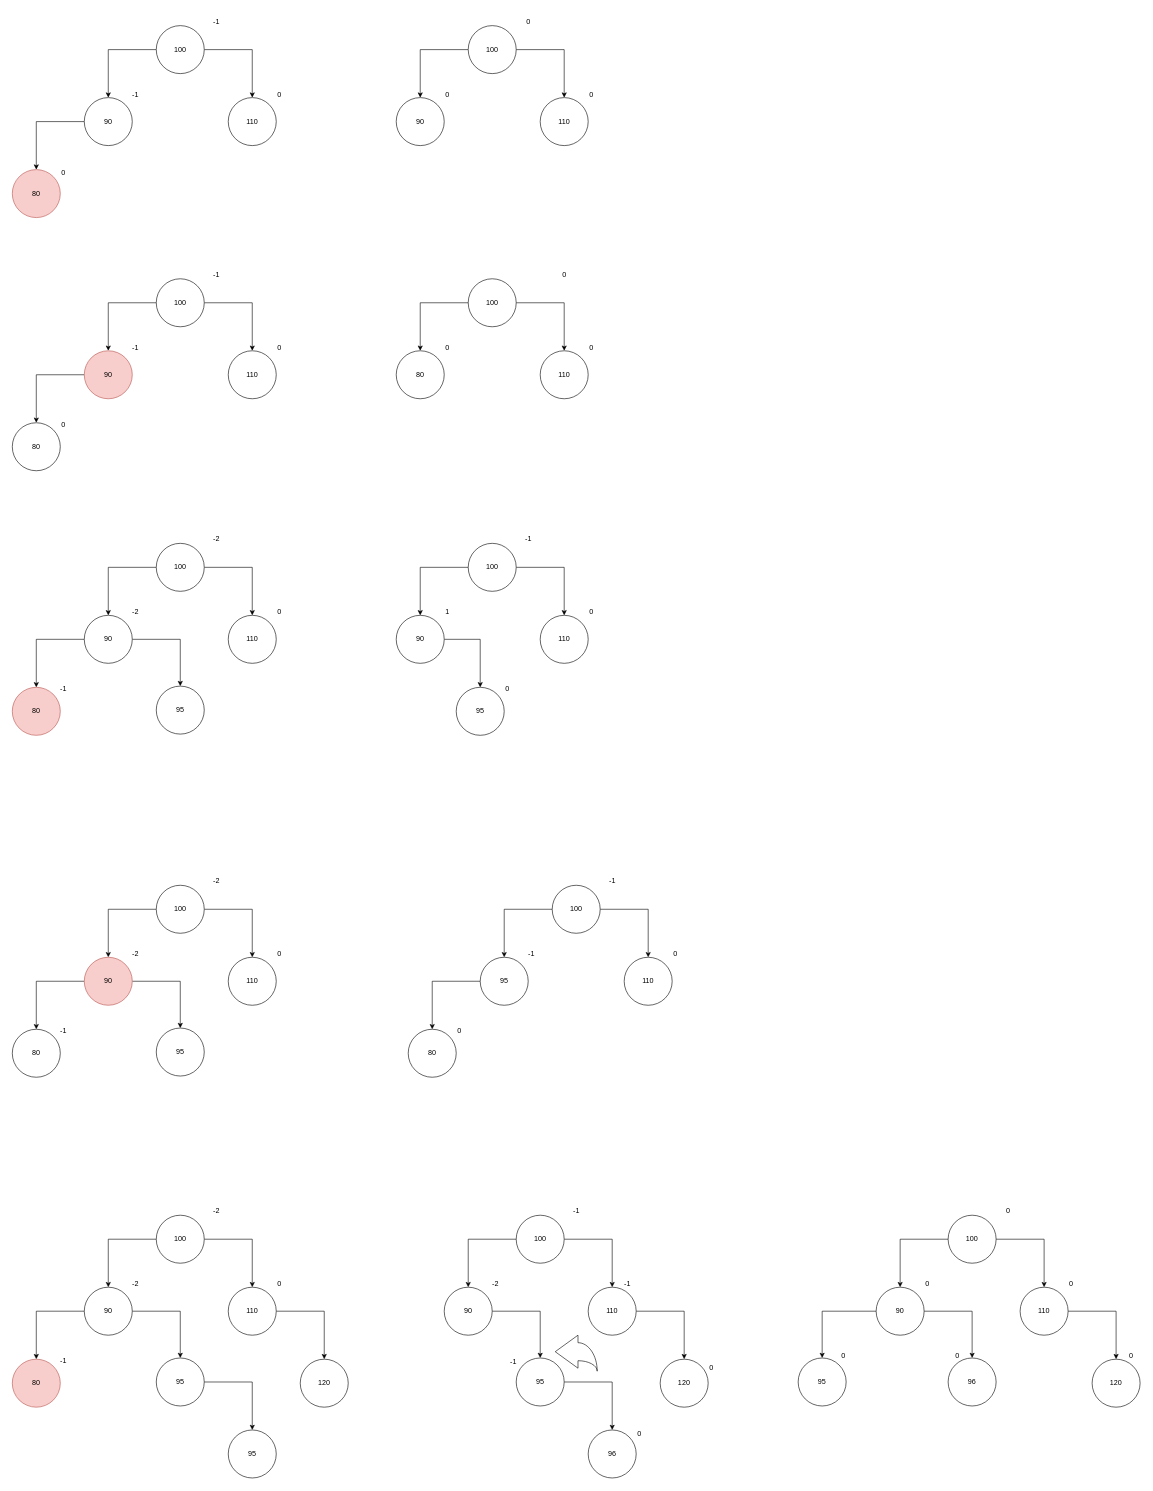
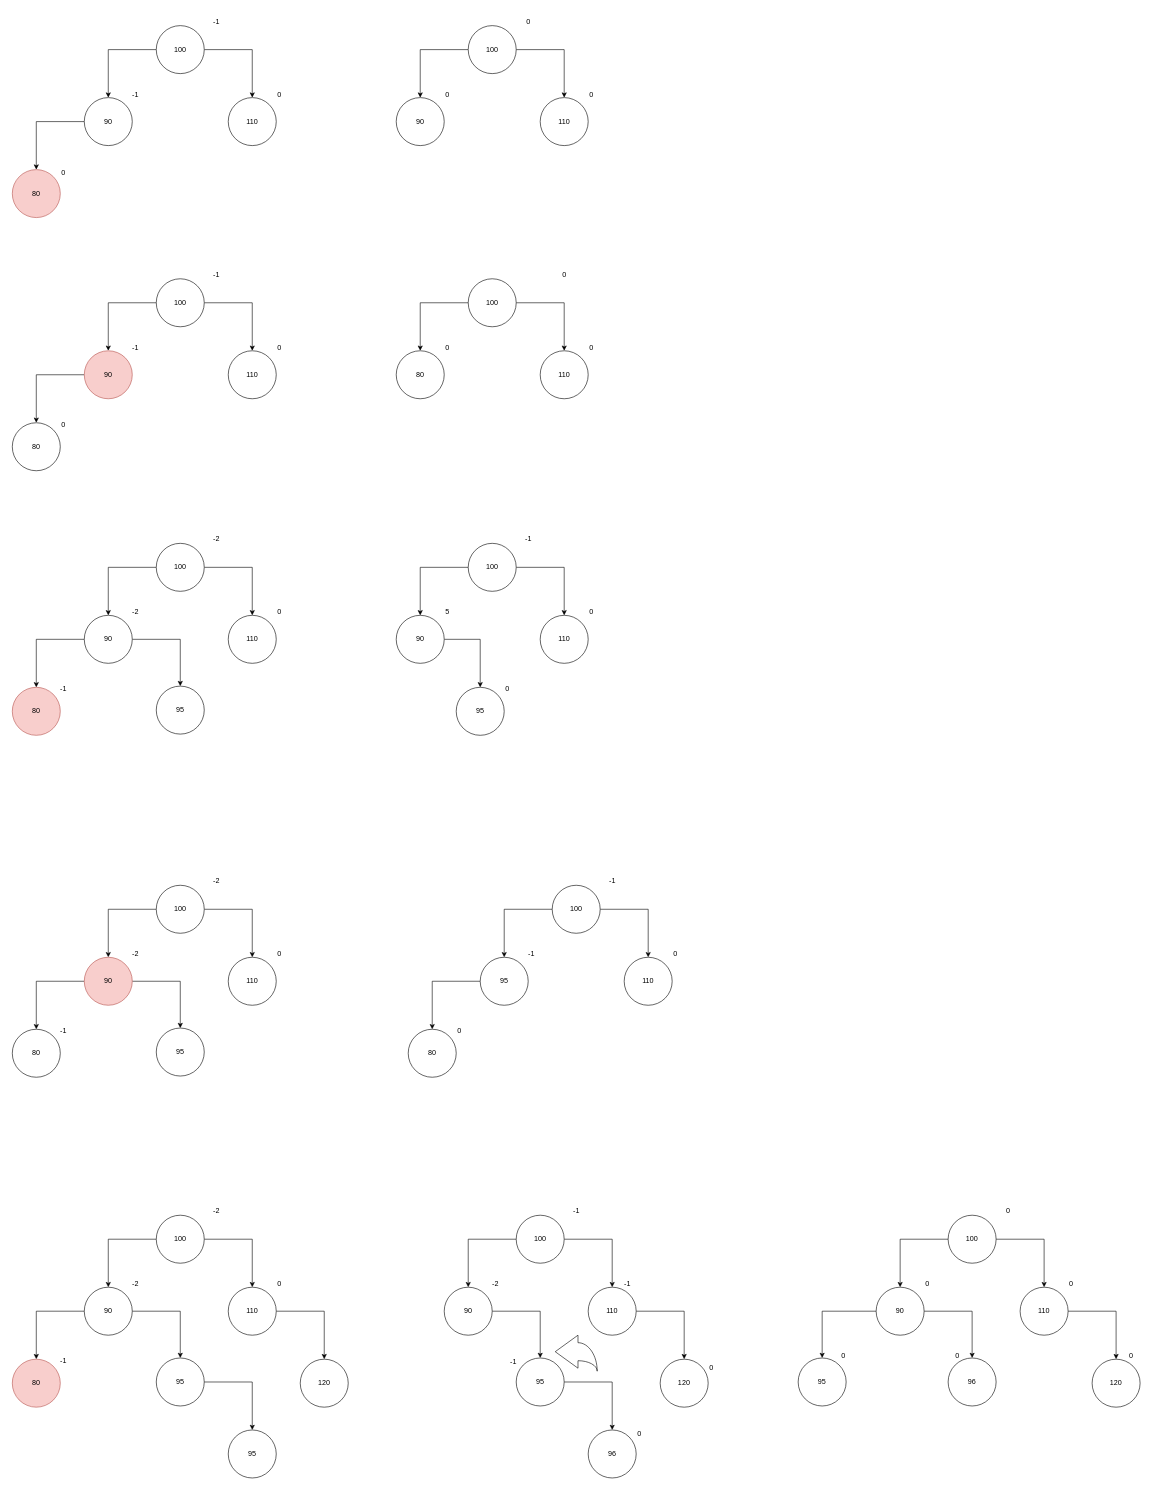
node "1": label "1" -> "5"
